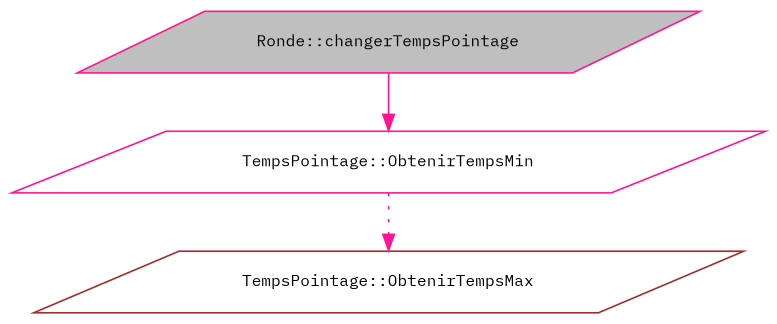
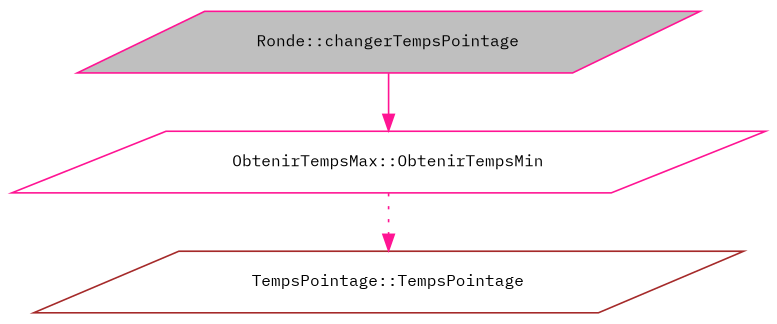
node "TempsPointage::ObtenirTempsMin": label "TempsPointage::ObtenirTempsMin" -> "ObtenirTempsMax::ObtenirTempsMin"
node "TempsPointage::ObtenirTempsMax": label "TempsPointage::ObtenirTempsMax" -> "TempsPointage::TempsPointage"
